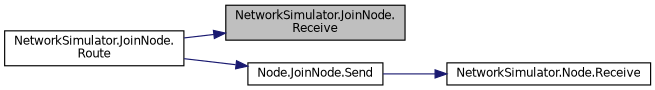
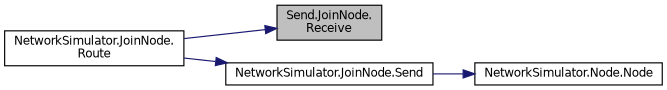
node "NetworkSimulator.JoinNode. Receive": label "NetworkSimulator.JoinNode. Receive" -> "Send.JoinNode. Receive"
node "Node.JoinNode.Send": label "Node.JoinNode.Send" -> "NetworkSimulator.JoinNode.Send"
node "NetworkSimulator.Node.Receive": label "NetworkSimulator.Node.Receive" -> "NetworkSimulator.Node.Node"
